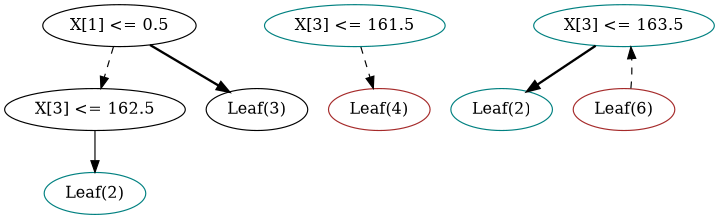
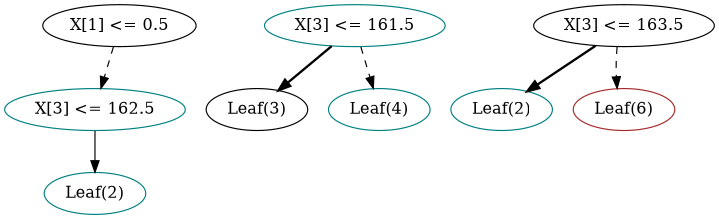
node "X[3] <= 163.5": color teal -> black
edge "X[1] <= 0.5" -> "Leaf(3)": now "X[3] <= 161.5" -> "Leaf(3)"
edge "Leaf(6)" -> "X[3] <= 163.5": reversed
node "X[3] <= 162.5": color black -> teal
node "Leaf(4)": color brown -> teal
